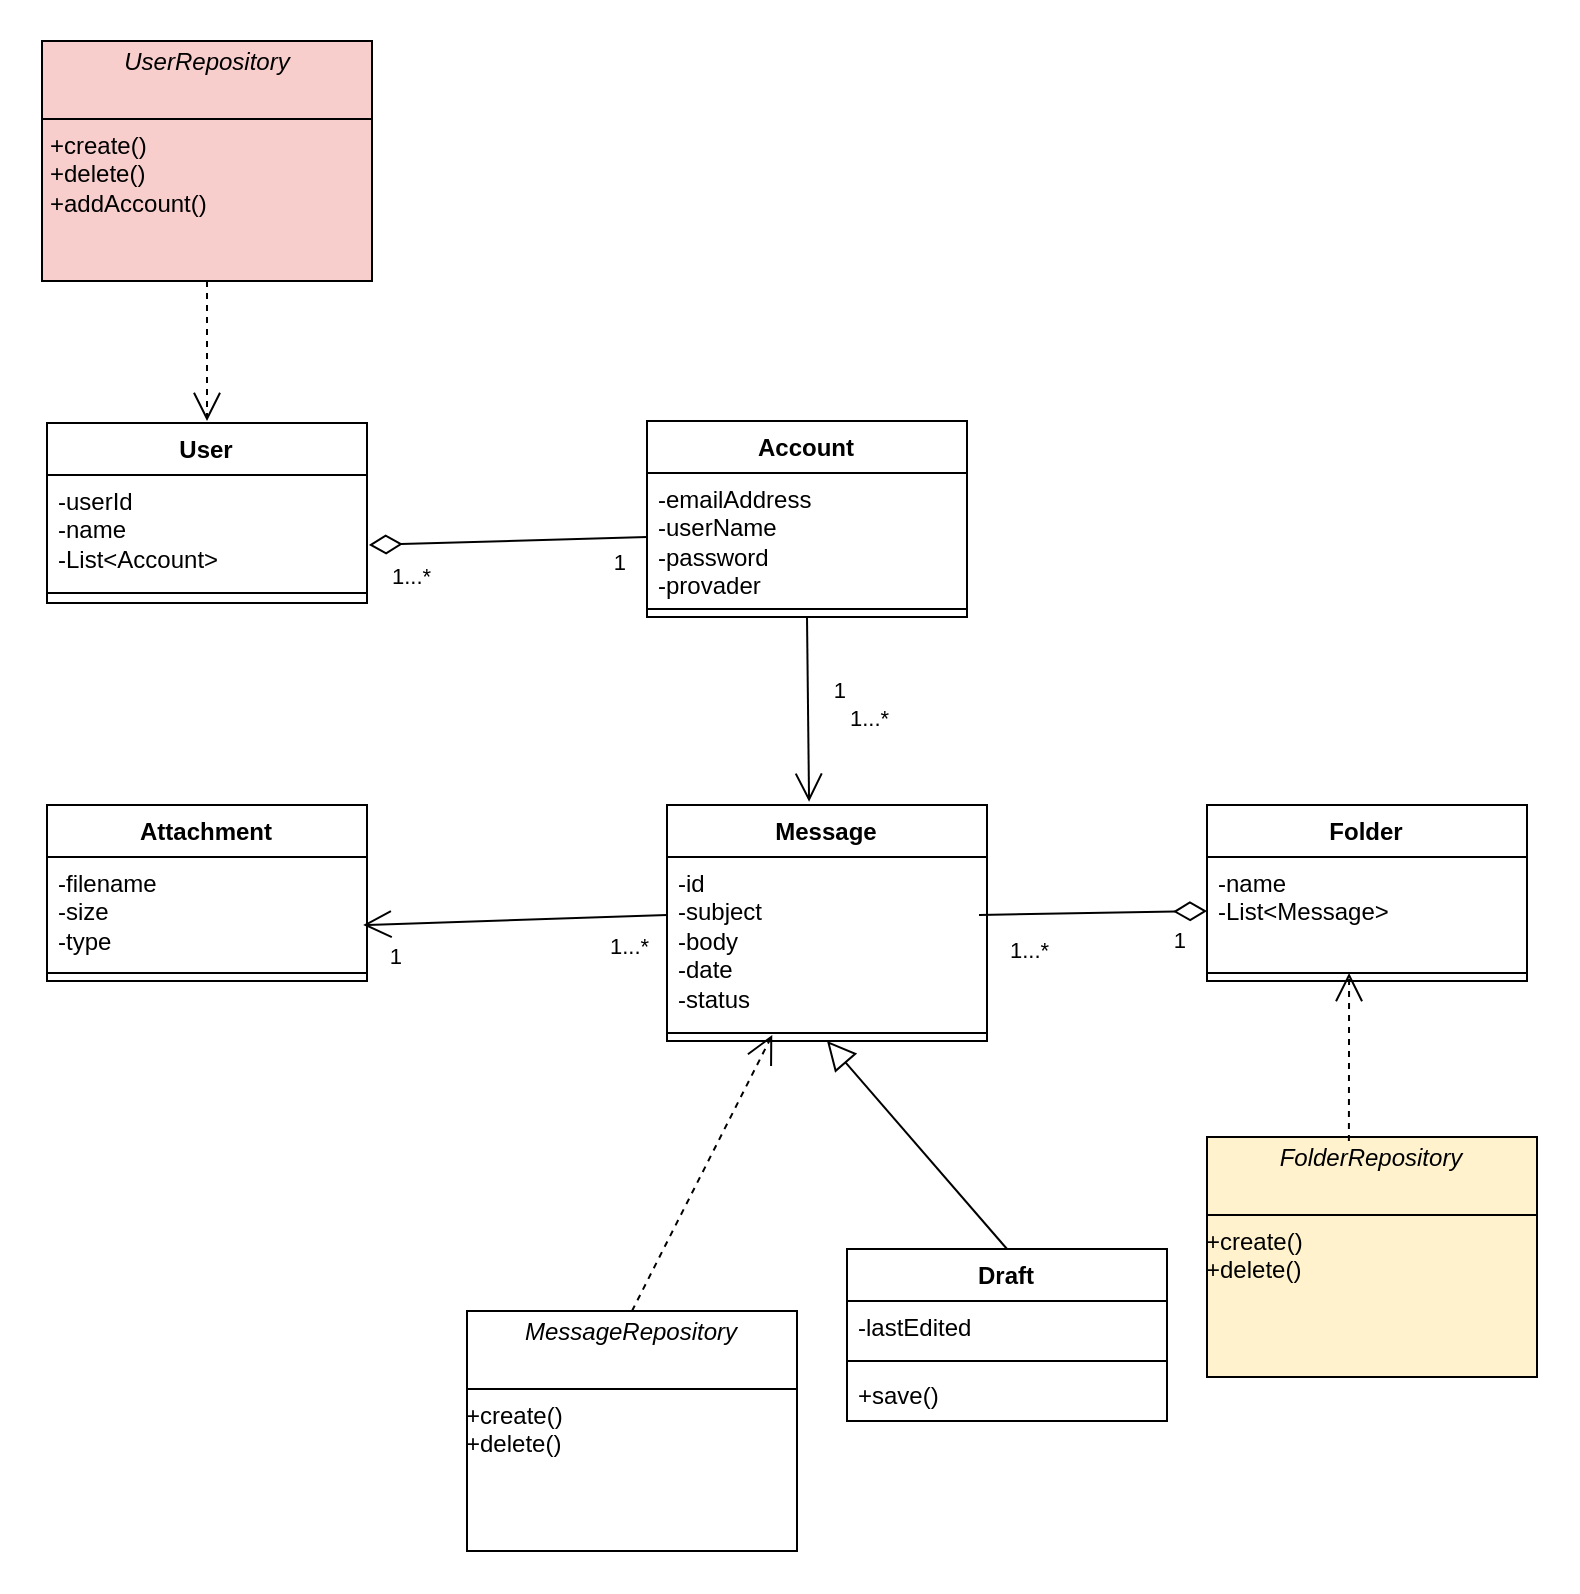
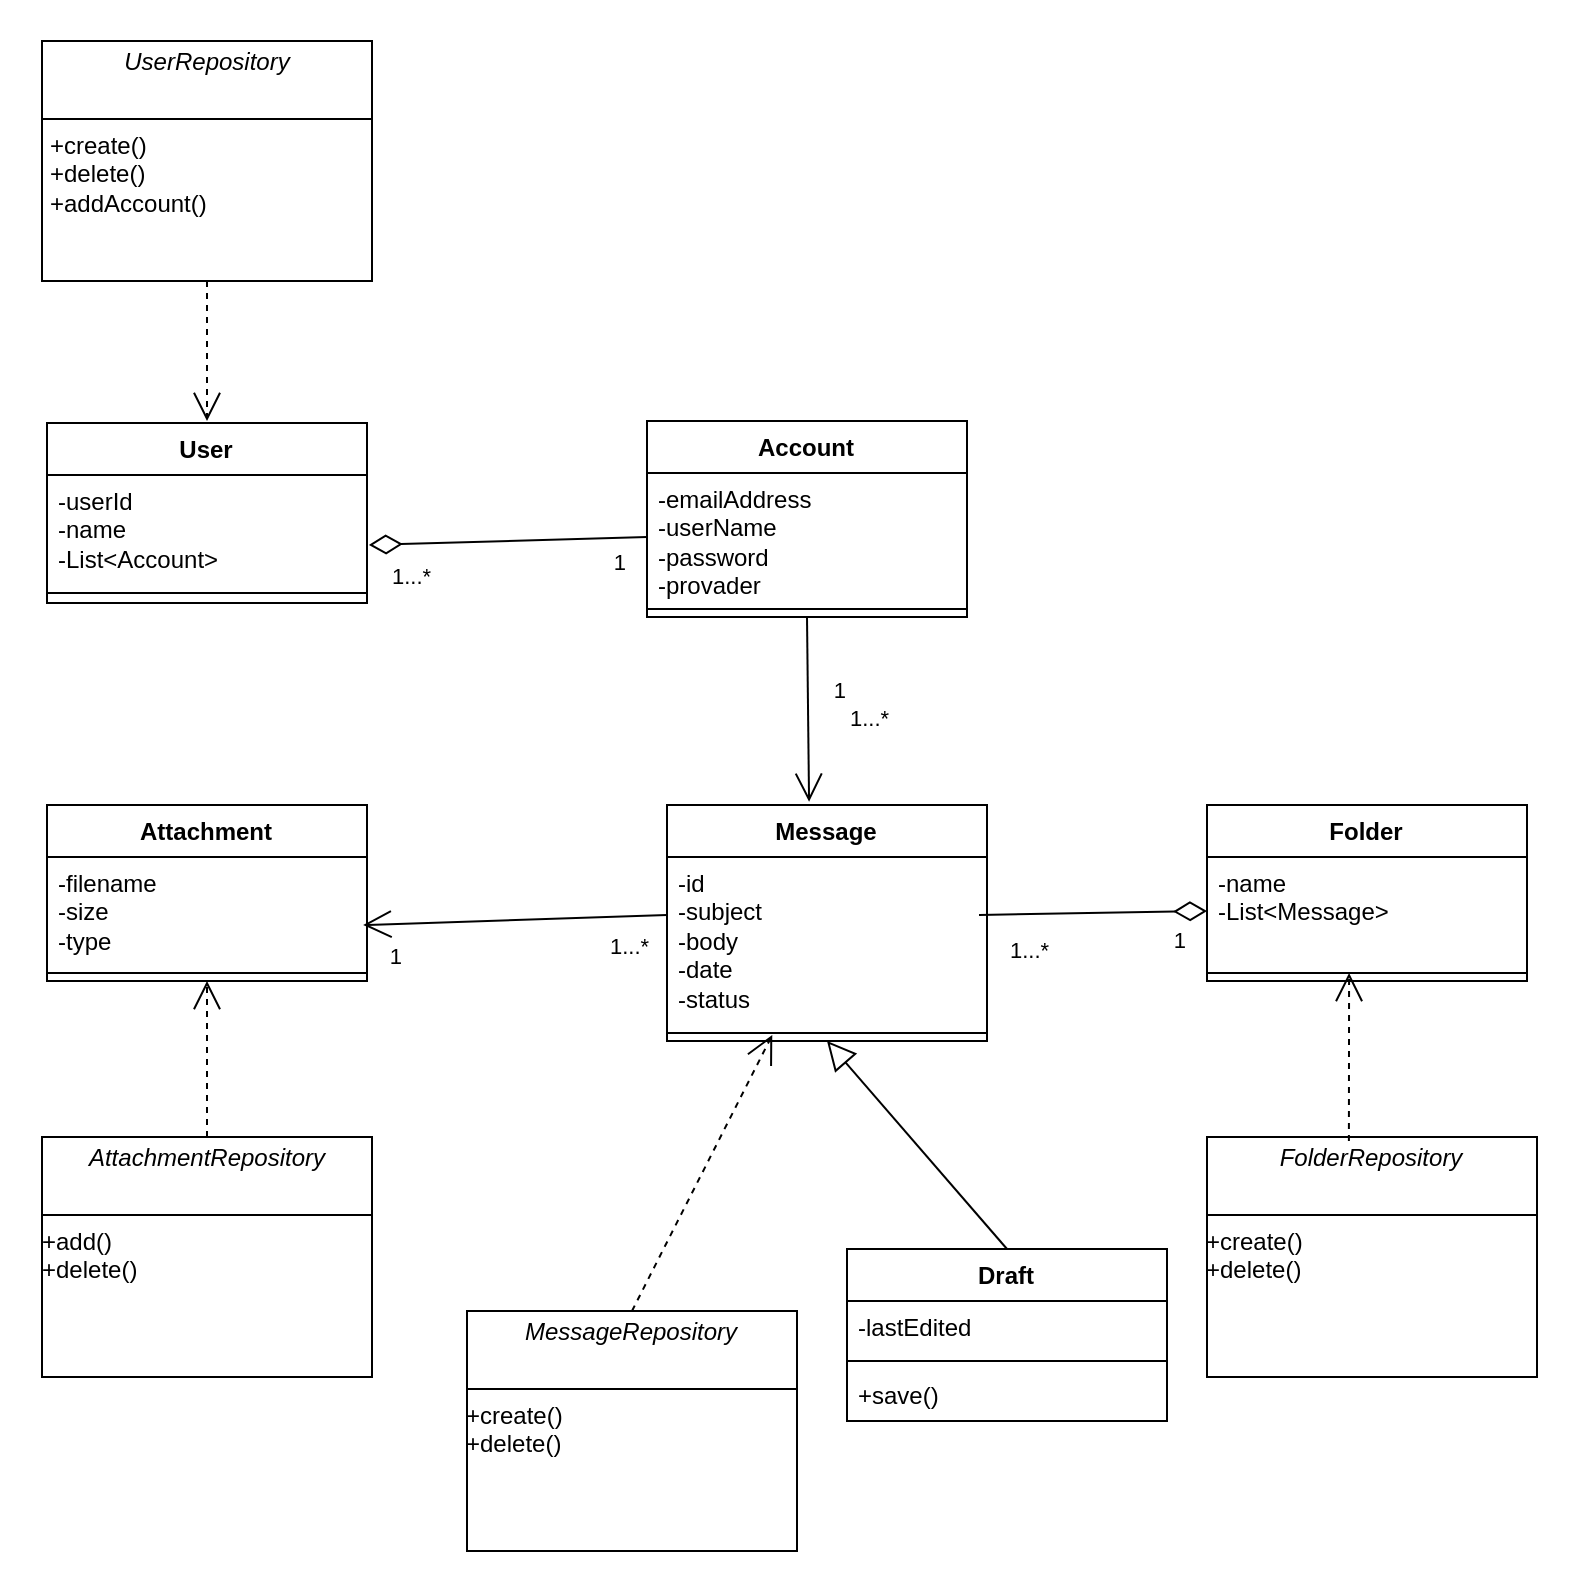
node "UserRepository +create() +delete() +addAccount()": fillcolor #f8cecc -> #ffffff
edge "AttachmentRepository +add() +delete()" -> "Attachment": added
node "AttachmentRepository +add() +delete()": added
node "FolderRepository +create() +delete()": fillcolor #fff2cc -> #ffffff
